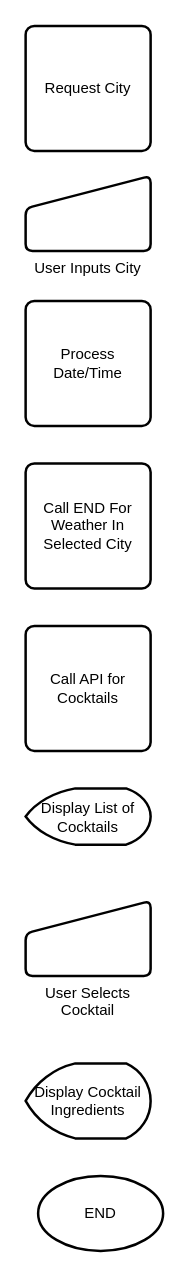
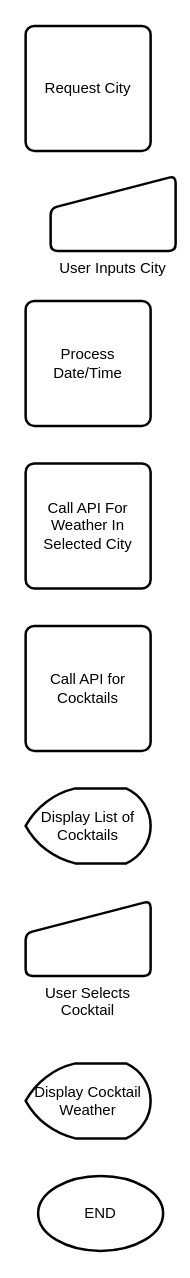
node "User Inputs City": moved (88, 213) -> (113, 213)
node "Call END For Weather In Selected City": label "Call END For Weather In Selected City" -> "Call API For Weather In Selected City"
node "Display List of Cocktails": size 125x56 -> 125x75
node "Display Cocktail Ingredients": label "Display Cocktail Ingredients" -> "Display Cocktail Weather"
